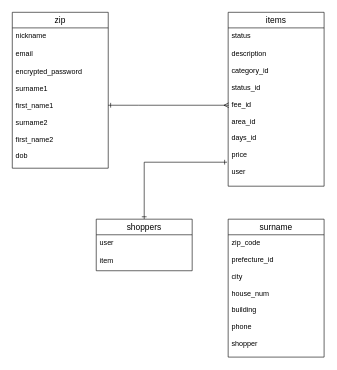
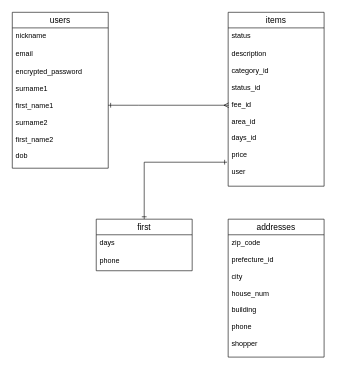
node "zip": label "zip" -> "users"
node "shoppers": label "shoppers" -> "first"
node "surname": label "surname" -> "addresses"
node "user": label "user" -> "days"
node "item": label "item" -> "phone"
